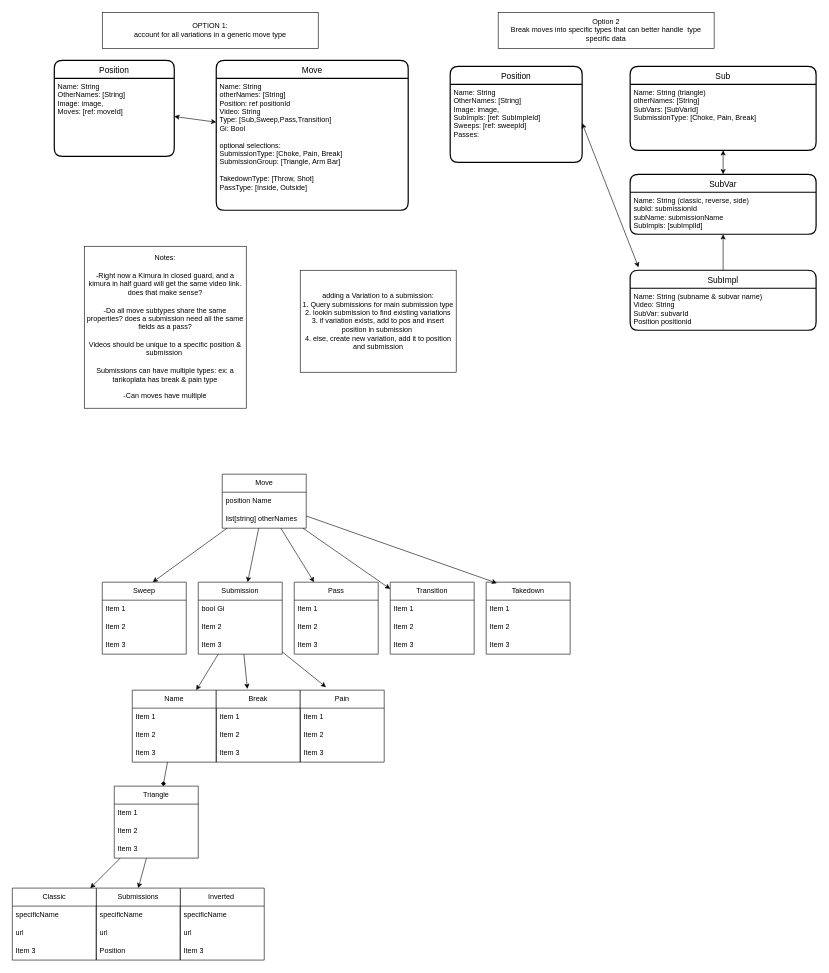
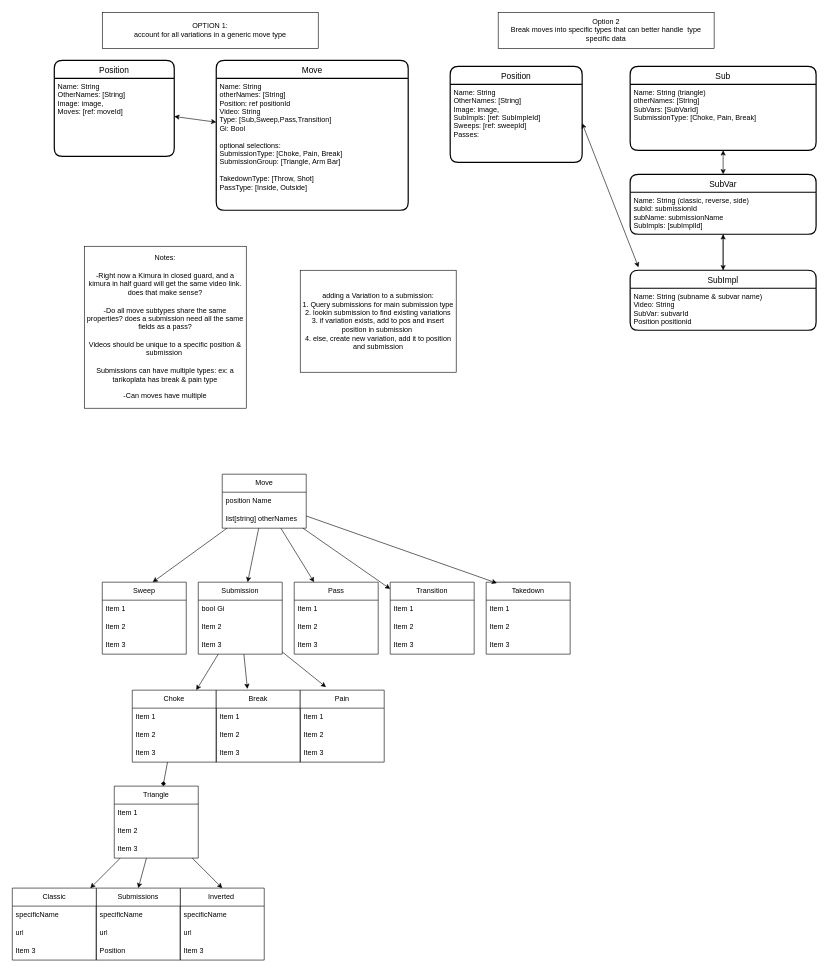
edge "SubVar" -> "SubImpl": added
node "Name": label "Name" -> "Choke"
edge "Triangle" -> "Inverted": added
